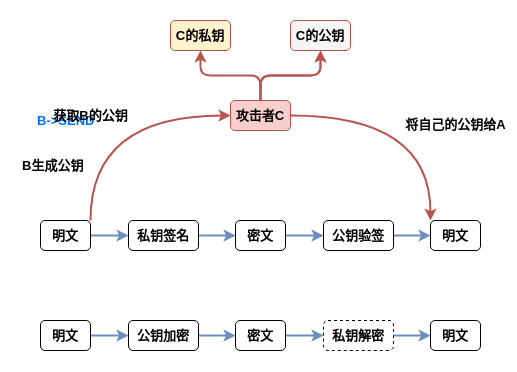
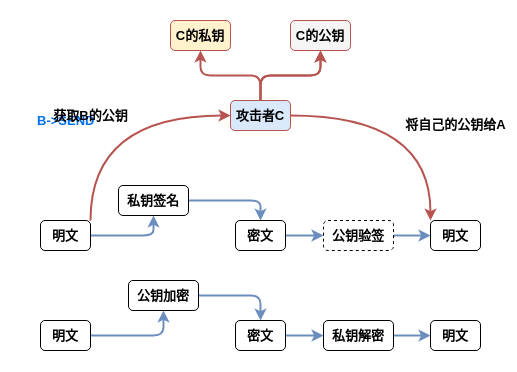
node "攻击者C": fillcolor #f8cecc -> #dae8fc
node "B生成公钥": removed
node "私钥签名": moved (164, 236) -> (154, 201)
node "公钥验签": style solid -> dashed
node "公钥加密": moved (164, 336) -> (164, 296)
node "私钥解密": style dashed -> solid
